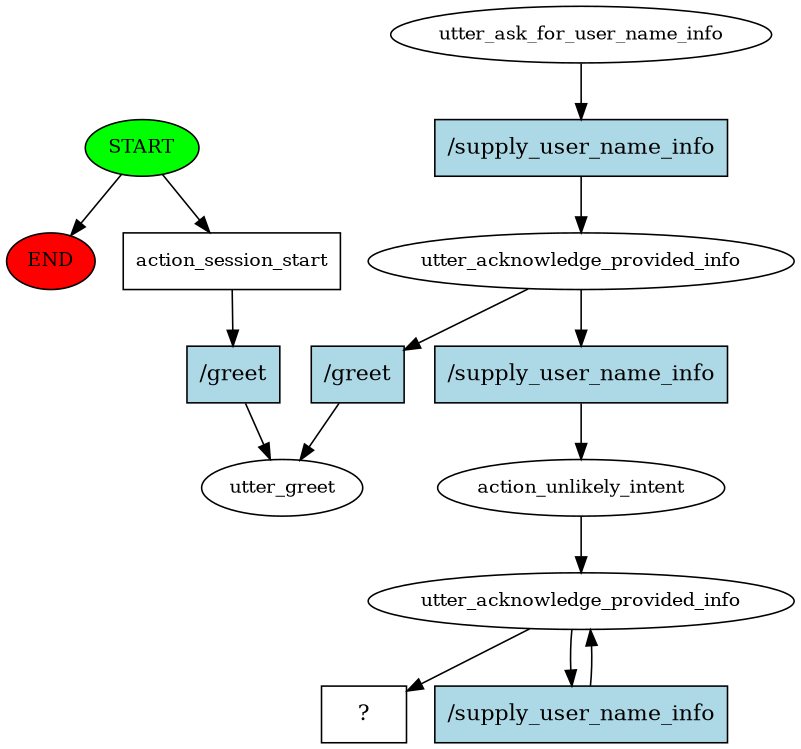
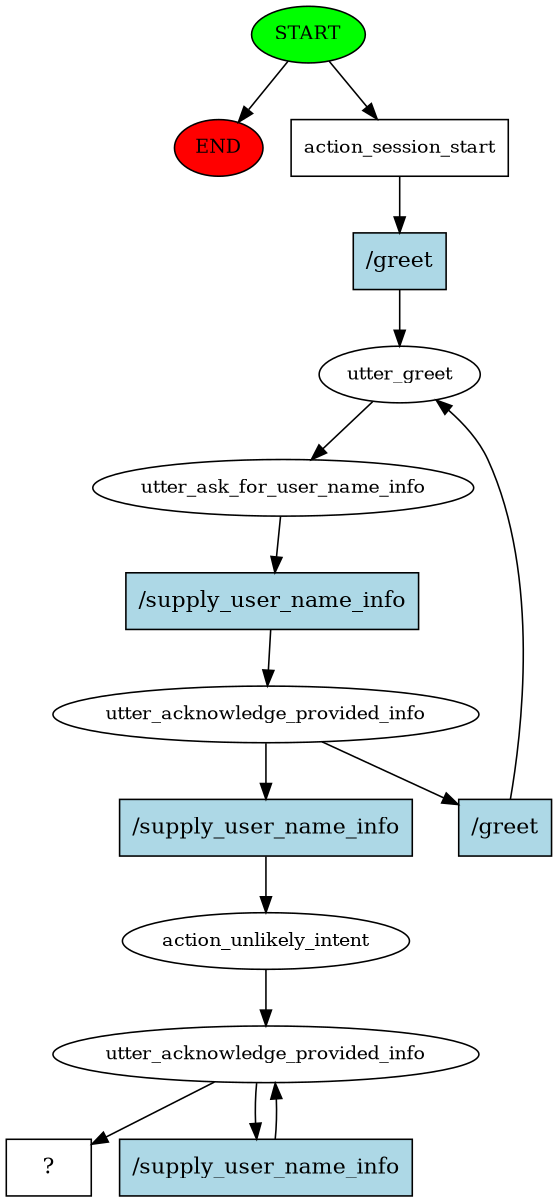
edge "utter_greet" -> "utter_ask_for_user_name_info": added
